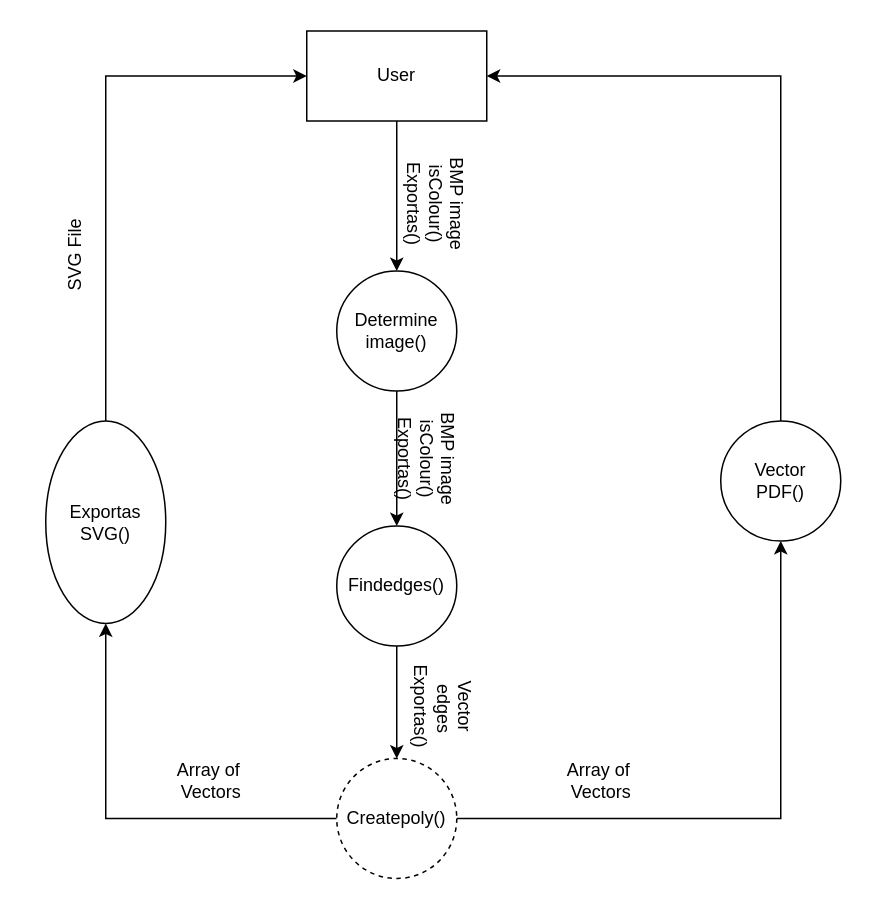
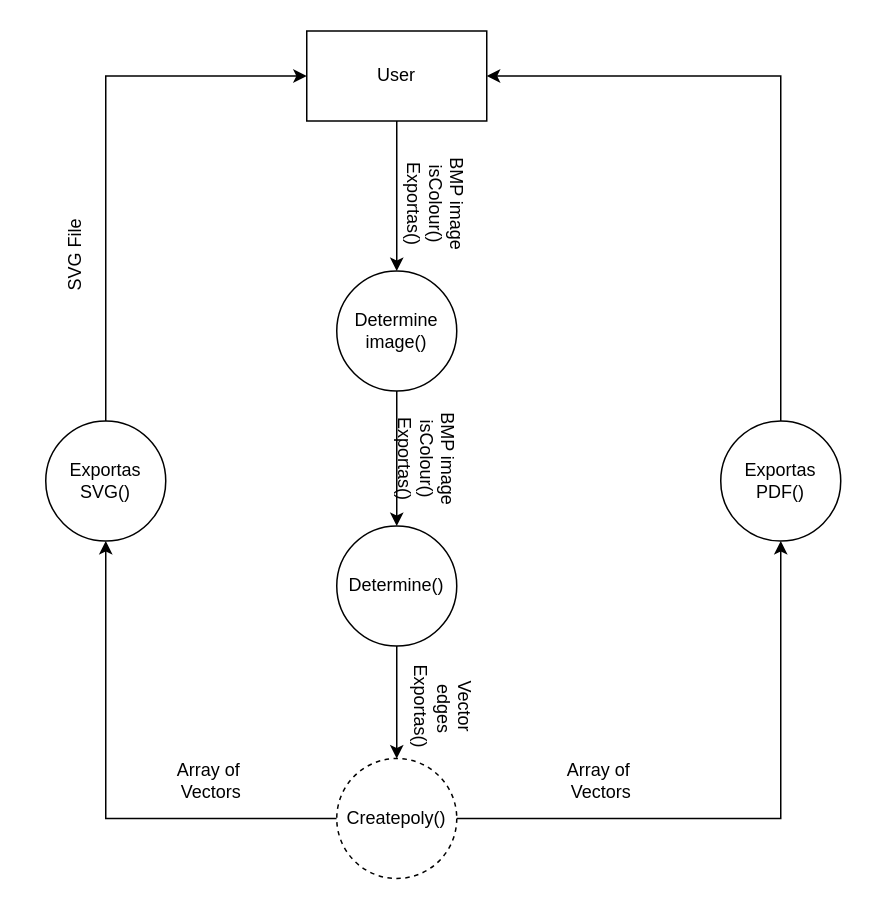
node "Vector PDF()": label "Vector PDF()" -> "Exportas PDF()"
node "Exportas SVG()": size 120x203 -> 120x120
node "Findedges()": label "Findedges()" -> "Determine()"
